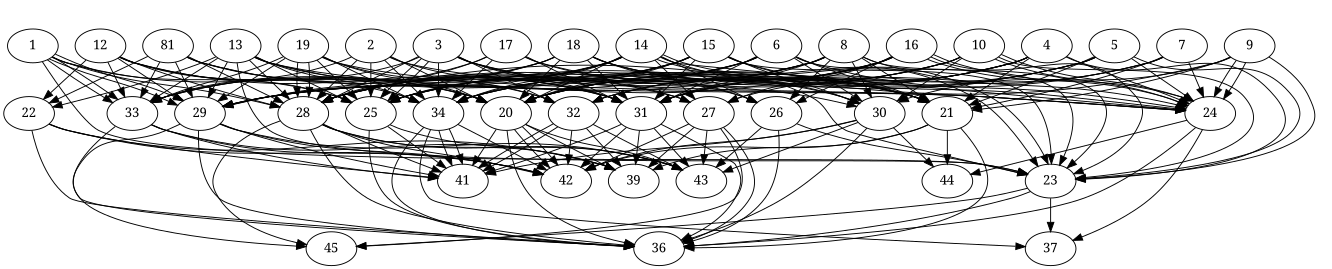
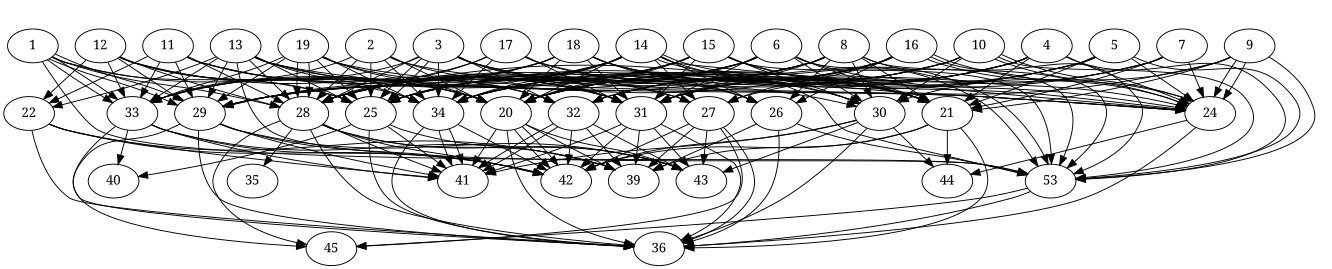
node "81": label "81" -> "11"
edge "26" -> "43": now "26" -> "39"
node "40": added
node "35": added
node "23": label "23" -> "53"
node "37": removed
